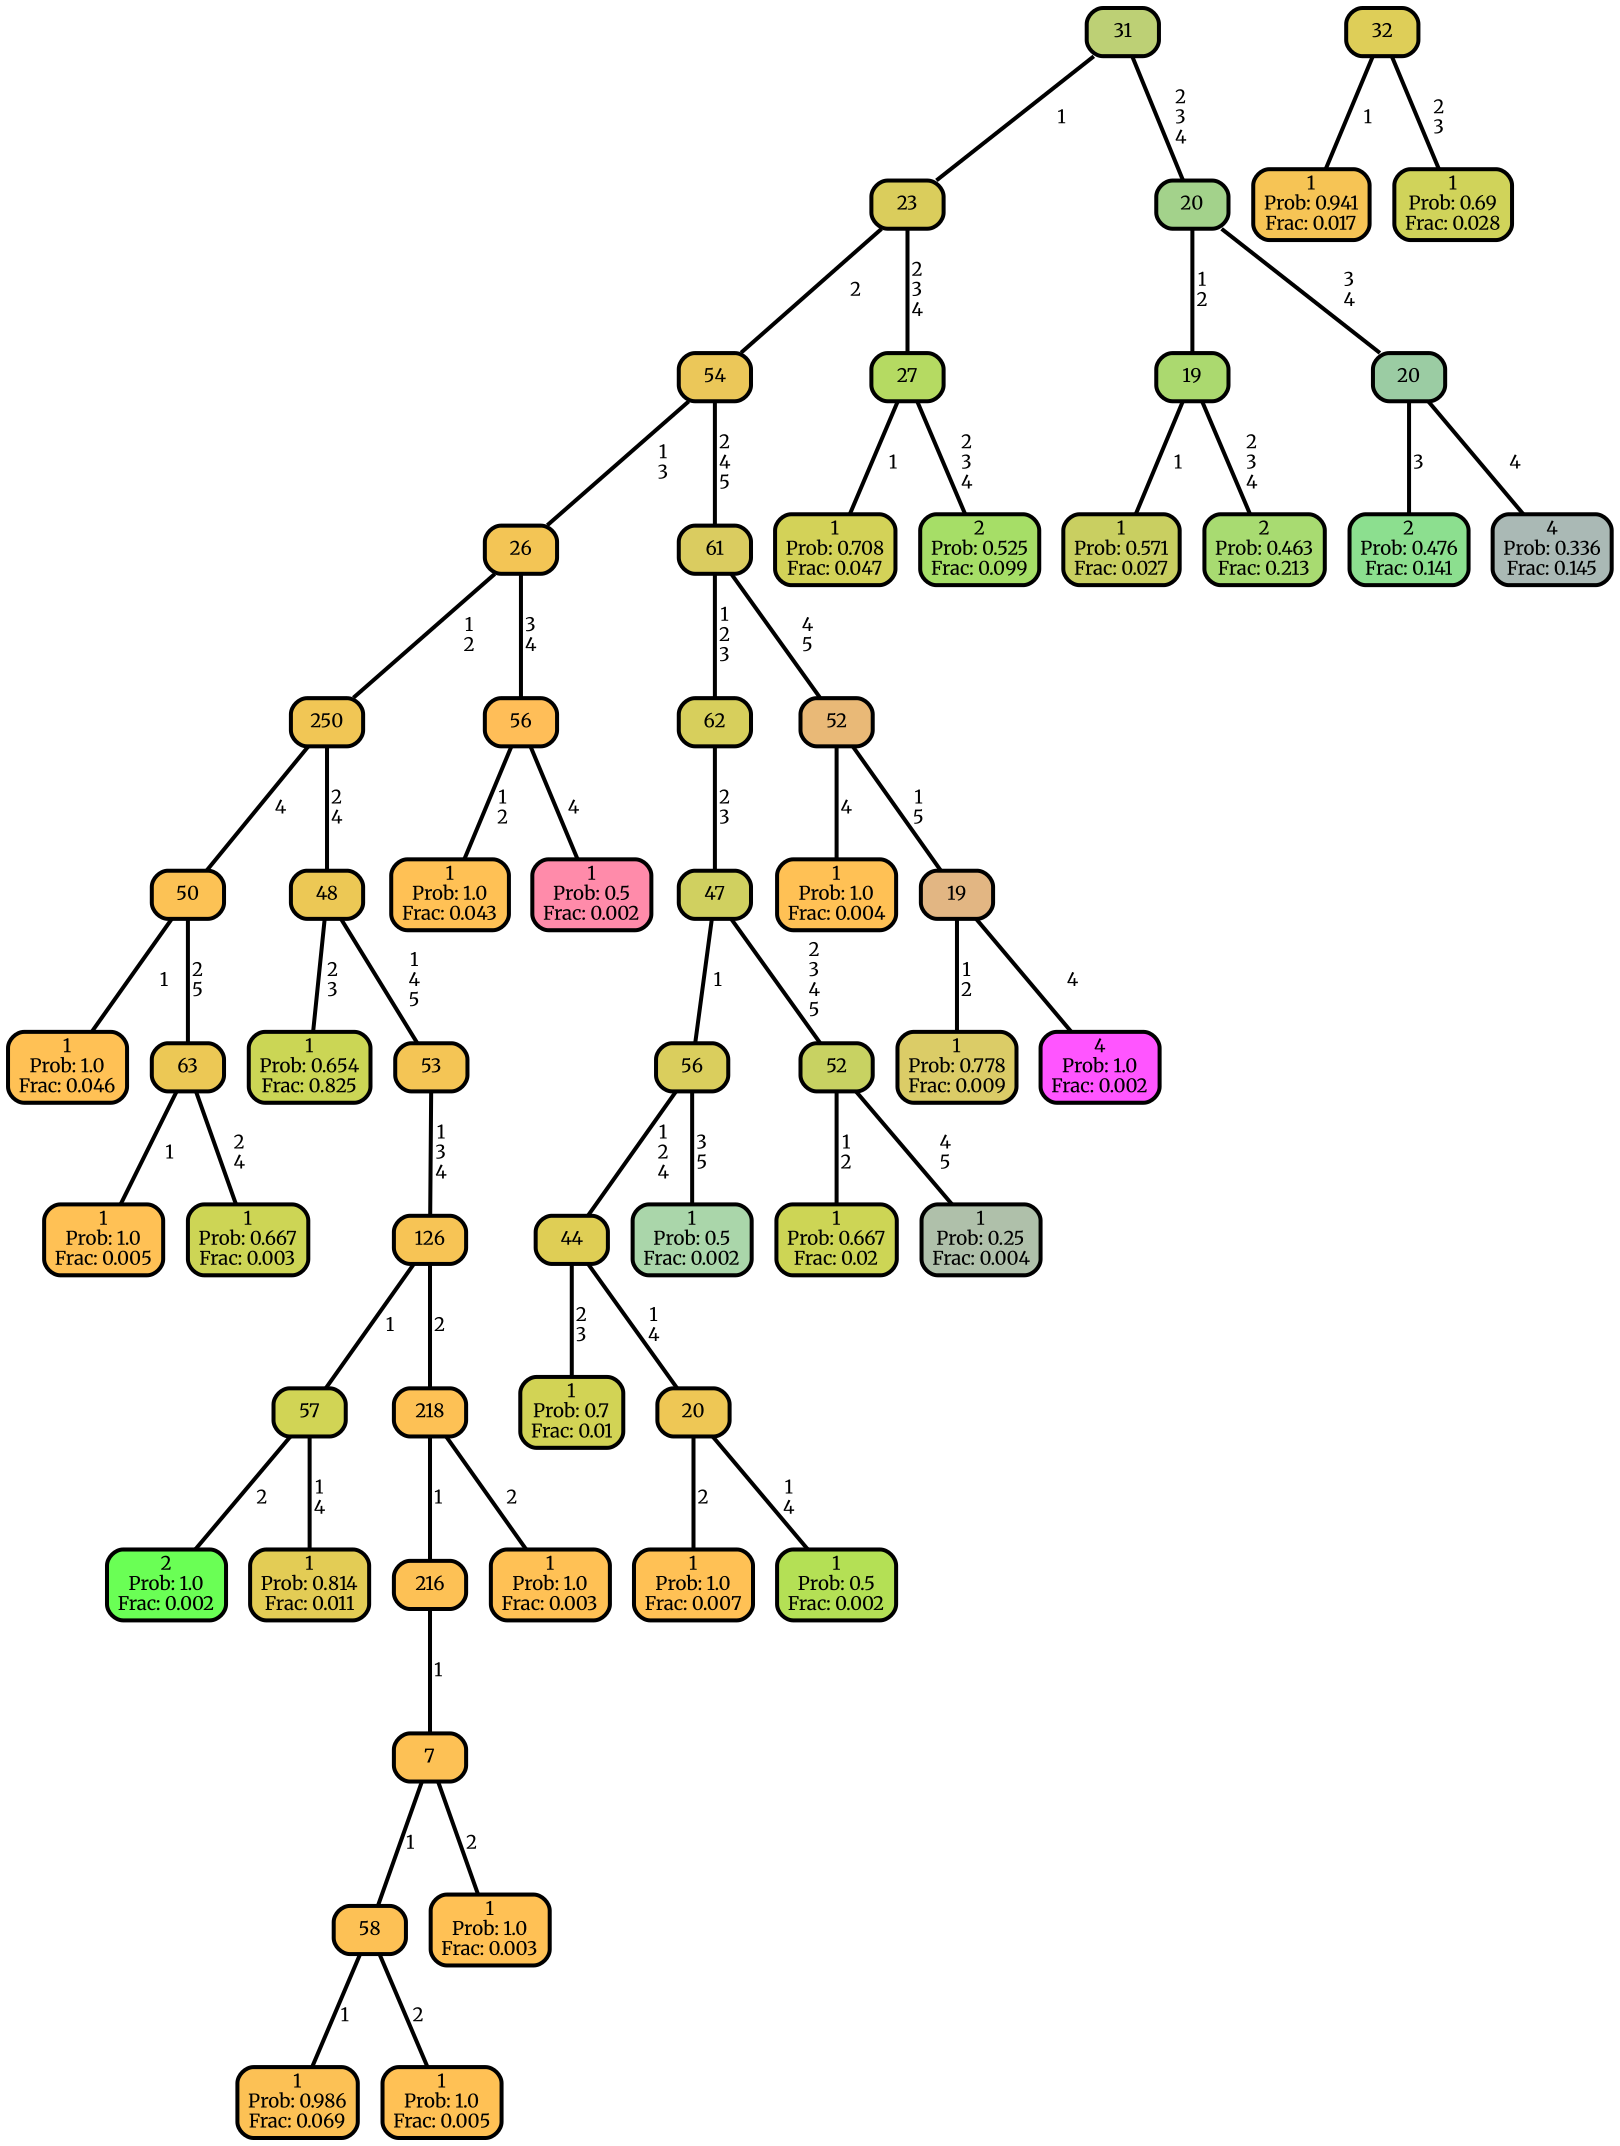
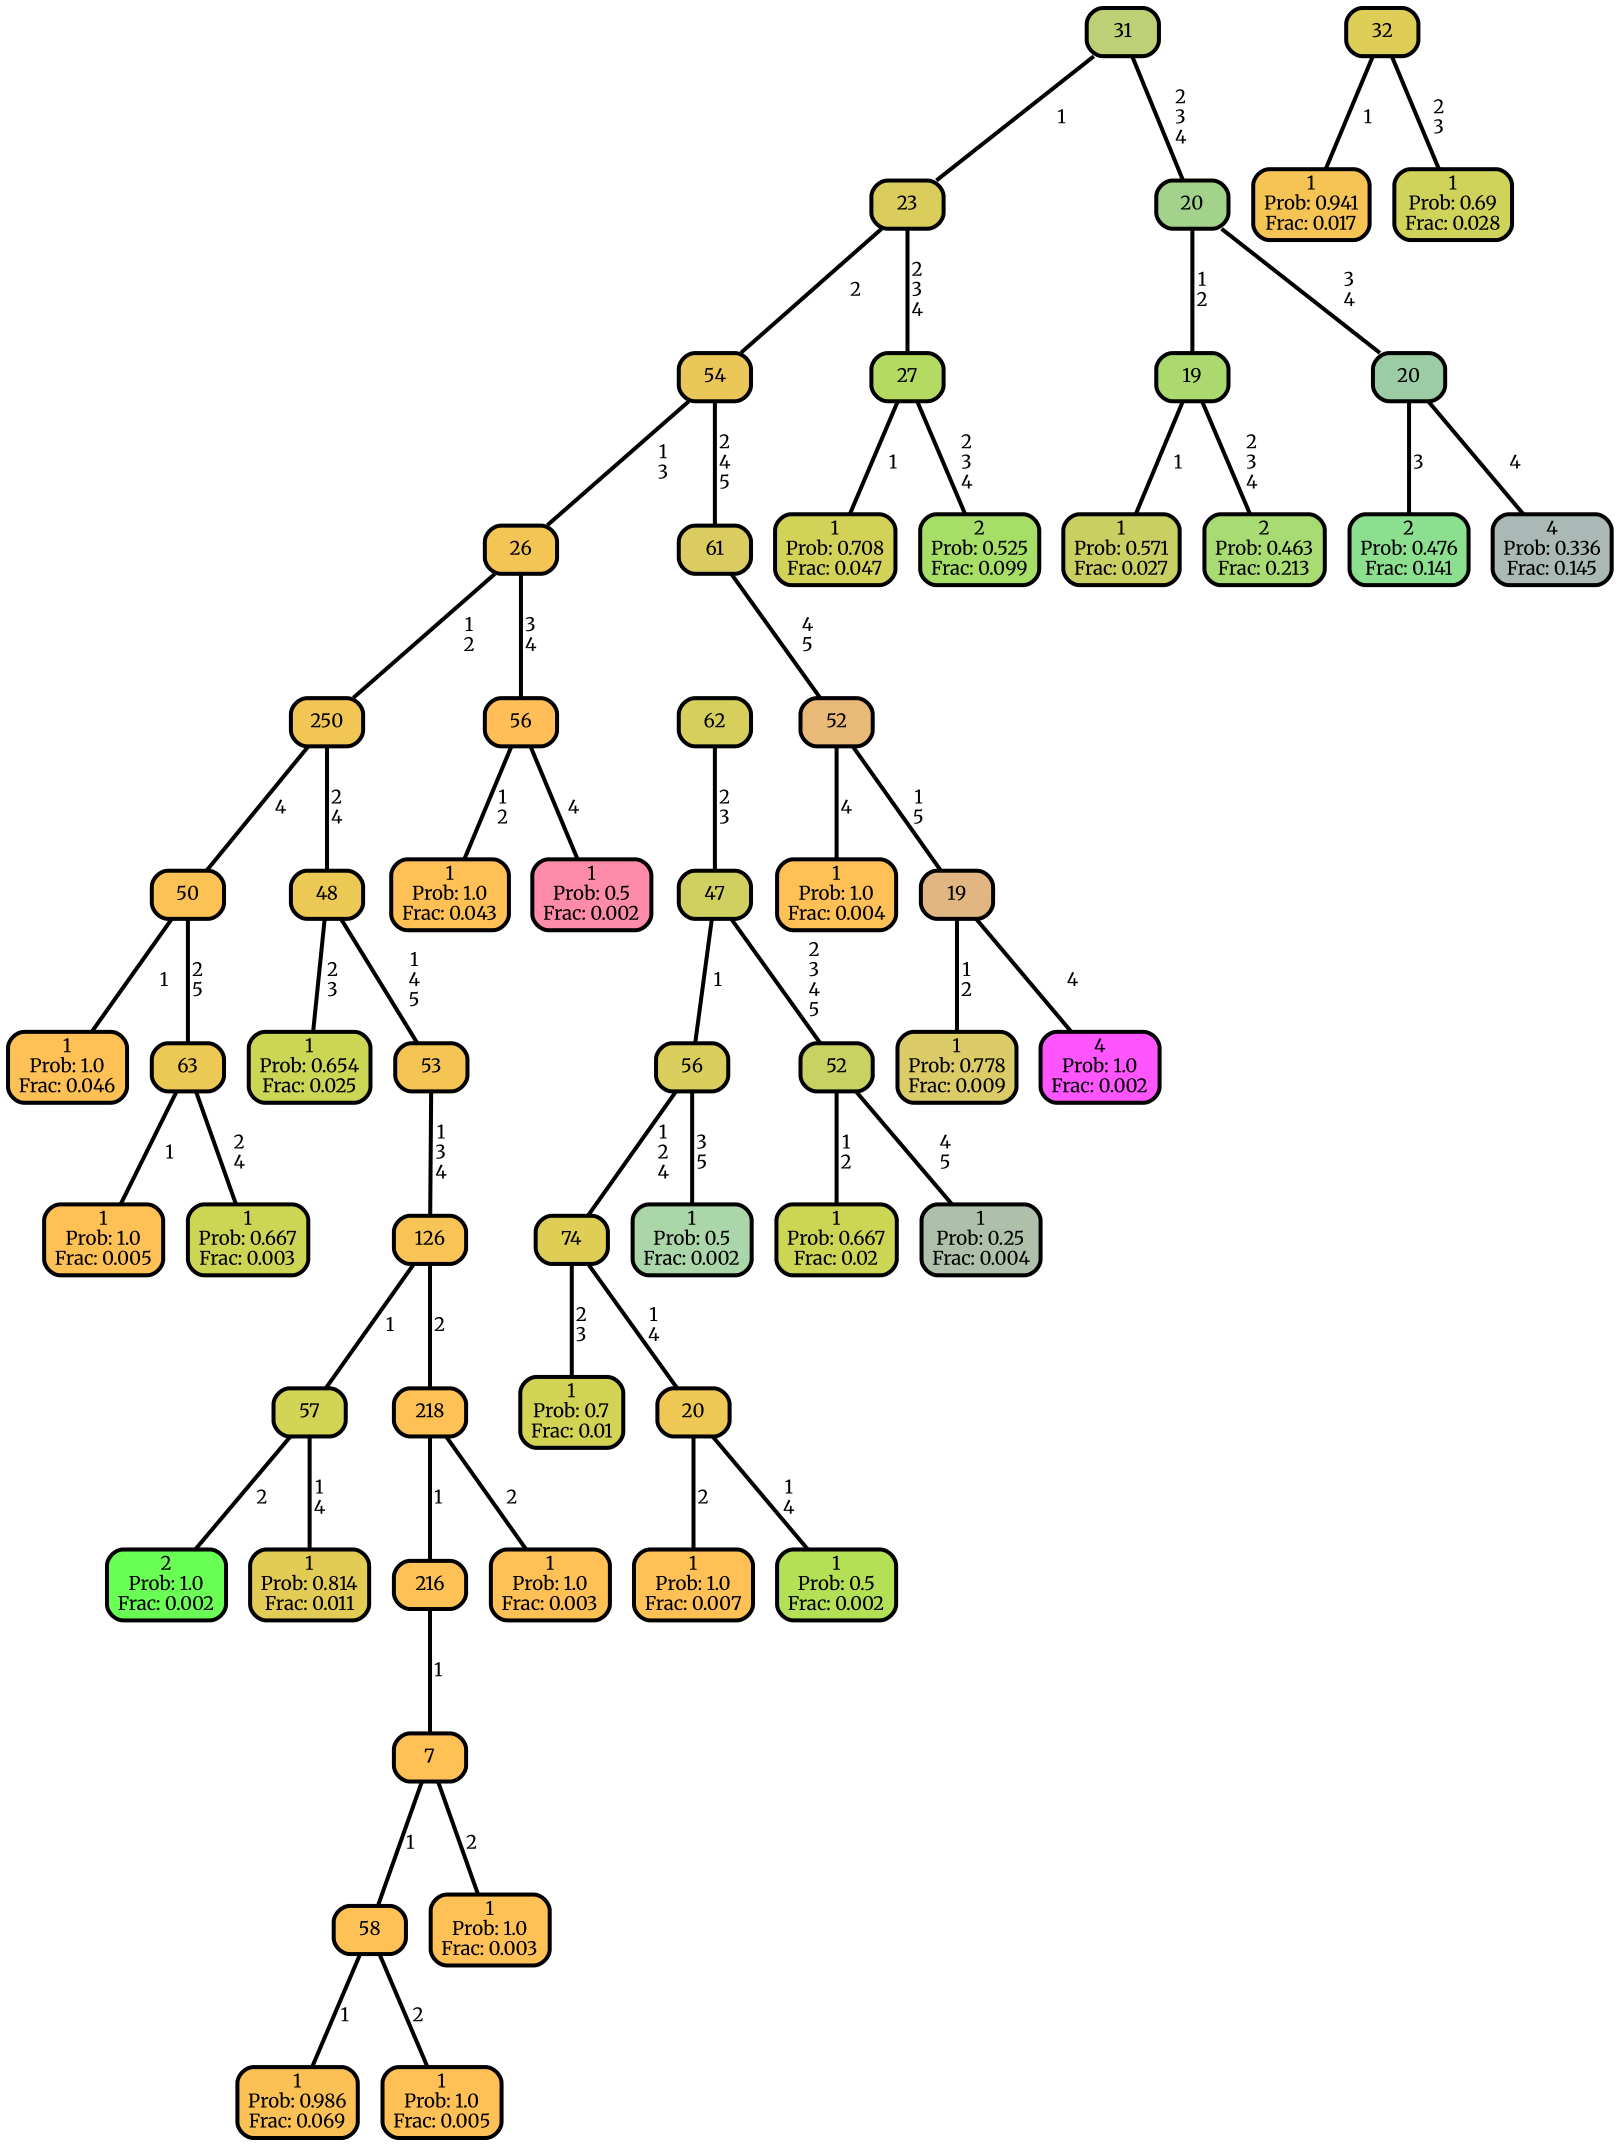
edge "61" -- "62": removed, label "1 2 3"
node "1 Prob: 0.654 Frac: 0.825": label "1 Prob: 0.654 Frac: 0.825" -> "1 Prob: 0.654 Frac: 0.025"
node "44": label "44" -> "74"
